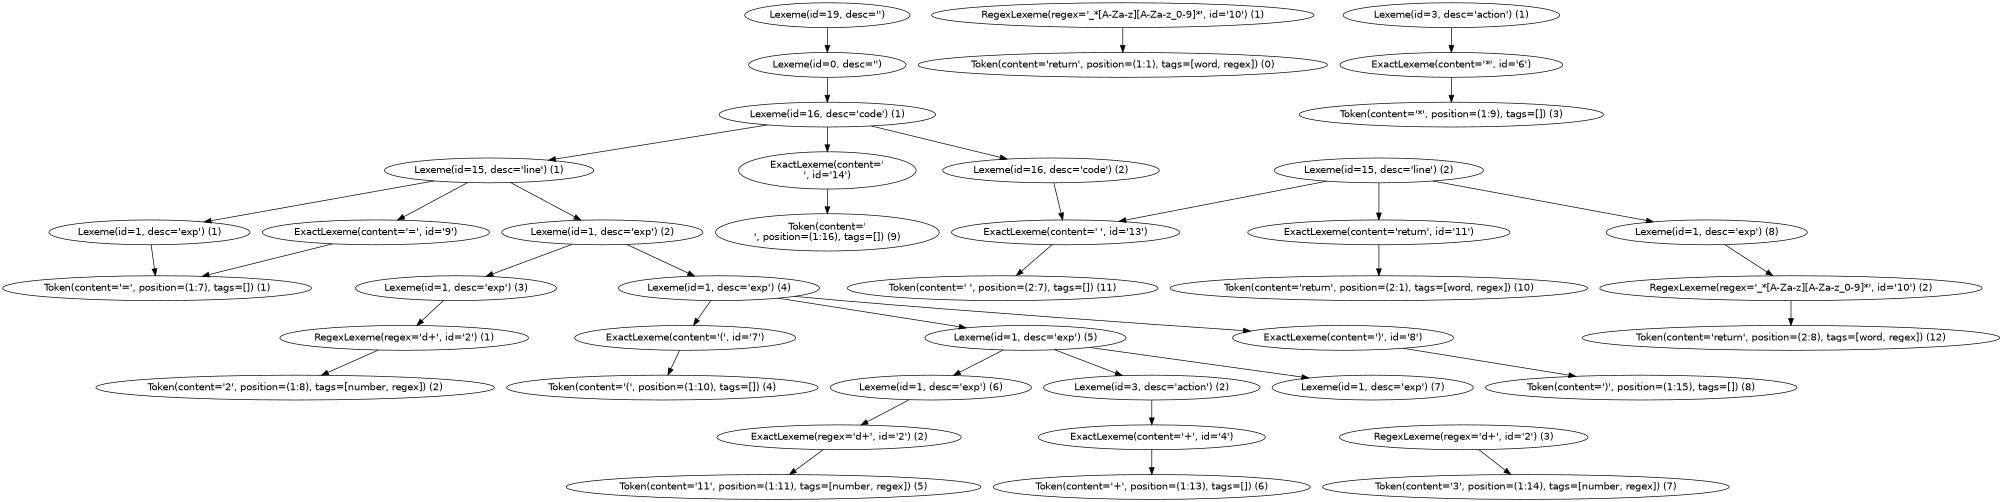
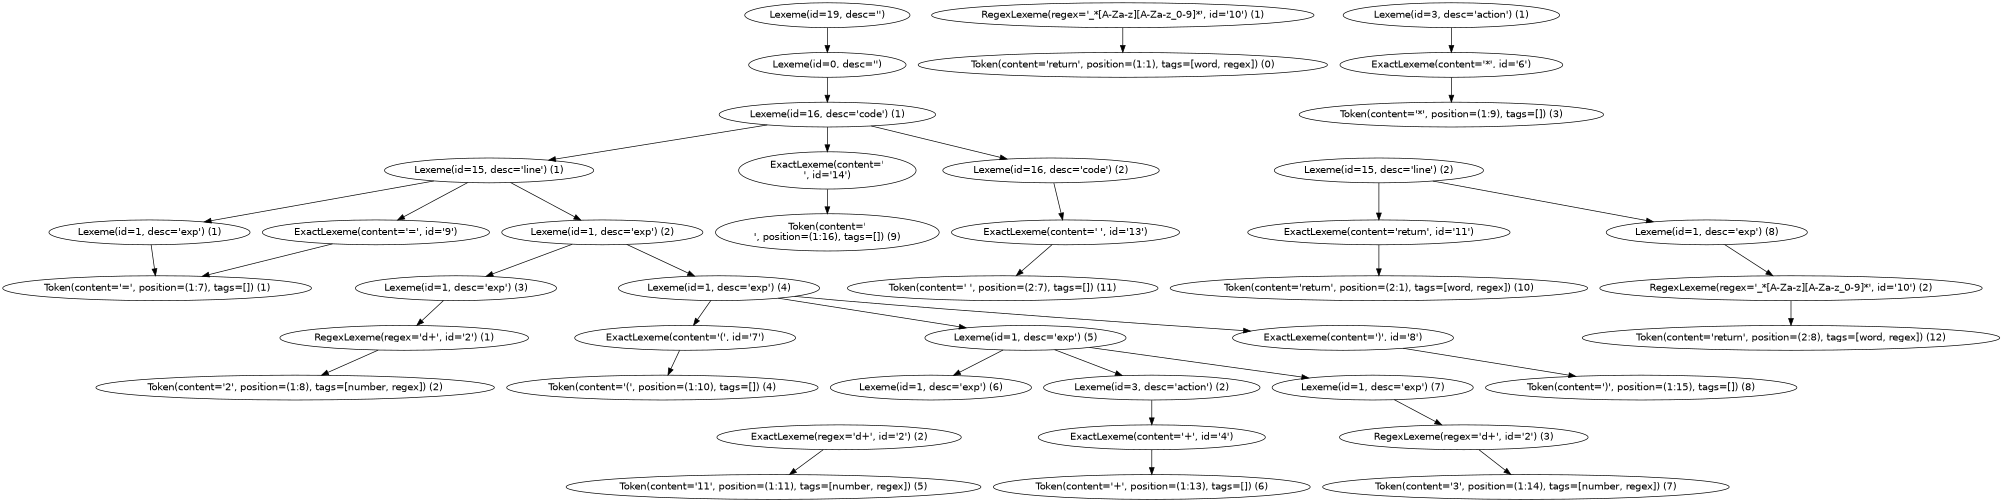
edge "Lexeme(id=15, desc='line') (2)" -> "ExactLexeme(content=' ', id='13')": removed
edge "Lexeme(id=1, desc='exp') (6)" -> "ExactLexeme(regex='d+', id='2') (2)": removed
edge "Lexeme(id=1, desc='exp') (7)" -> "RegexLexeme(regex='d+', id='2') (3)": added
